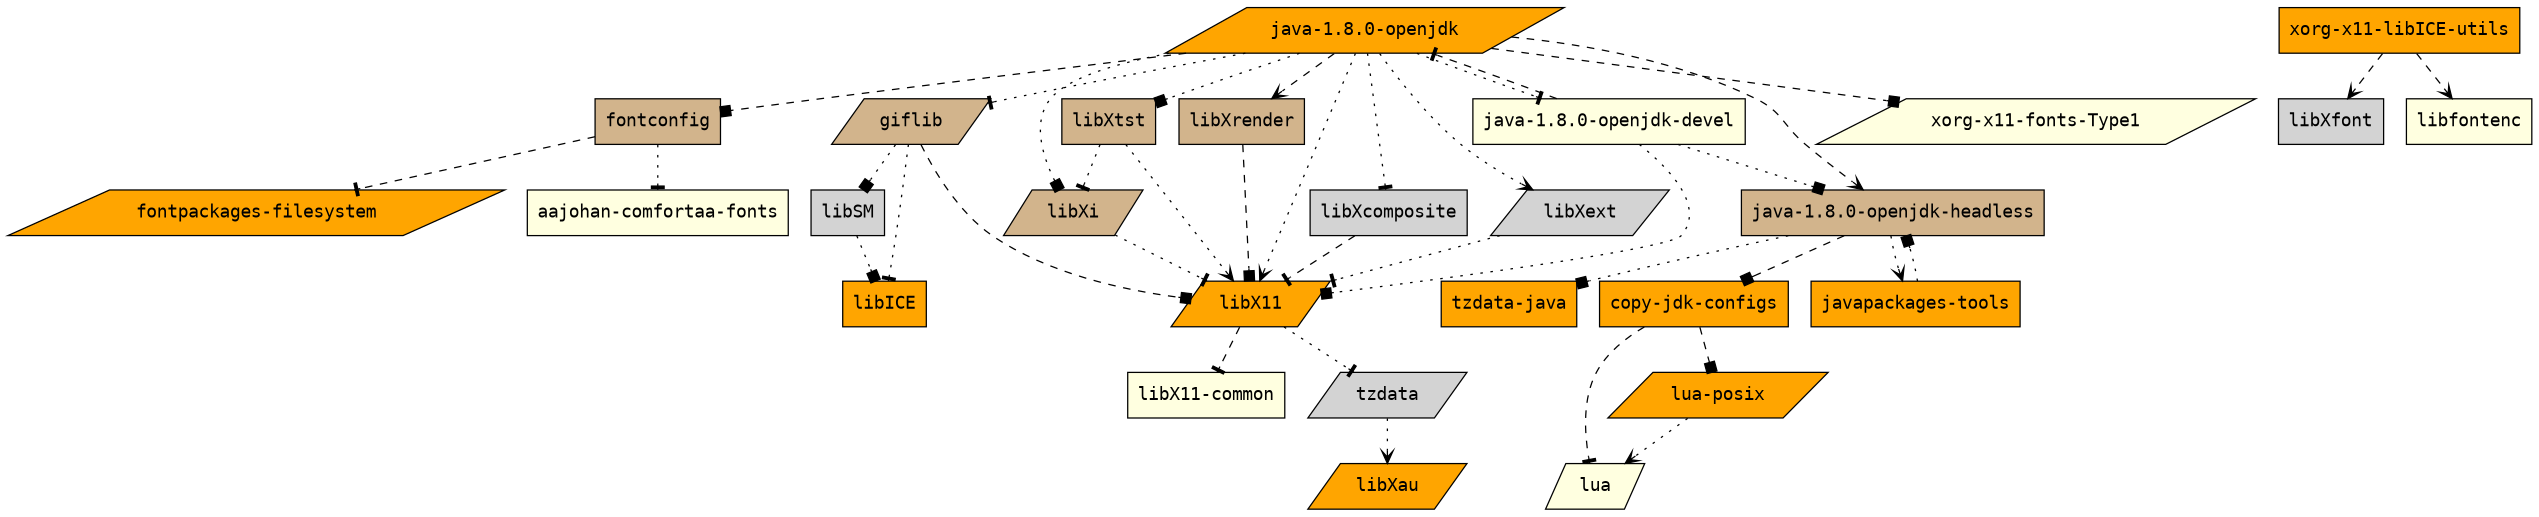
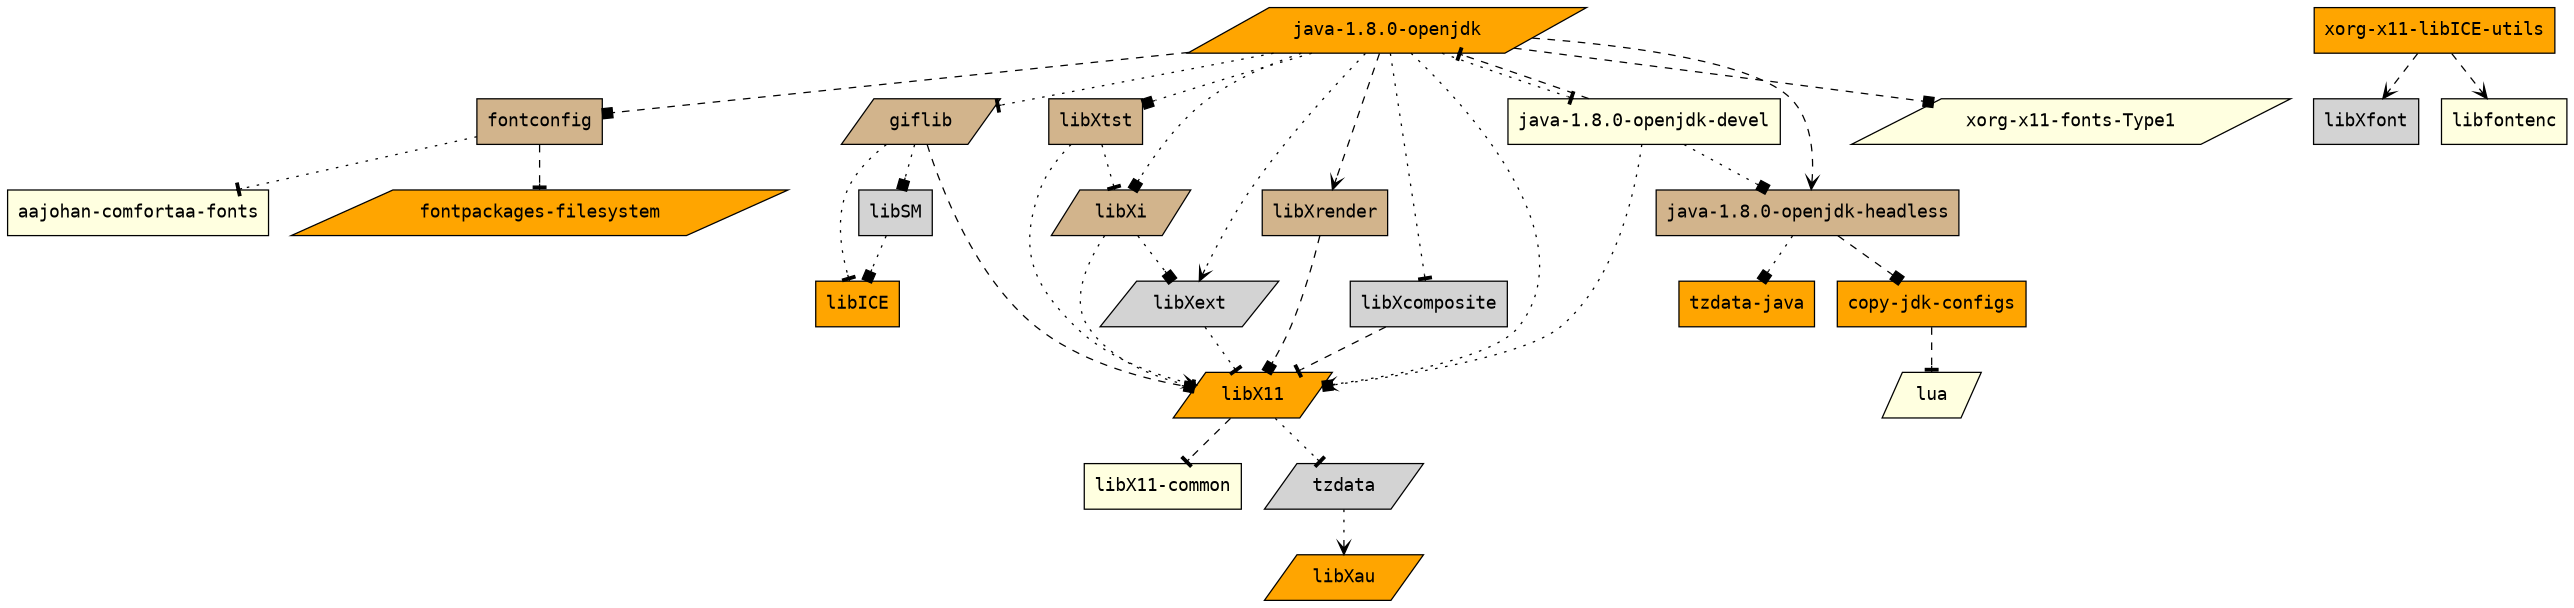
edge "libXi" -> "libXext": added
node "javapackages-tools": removed
node "lua-posix": removed
